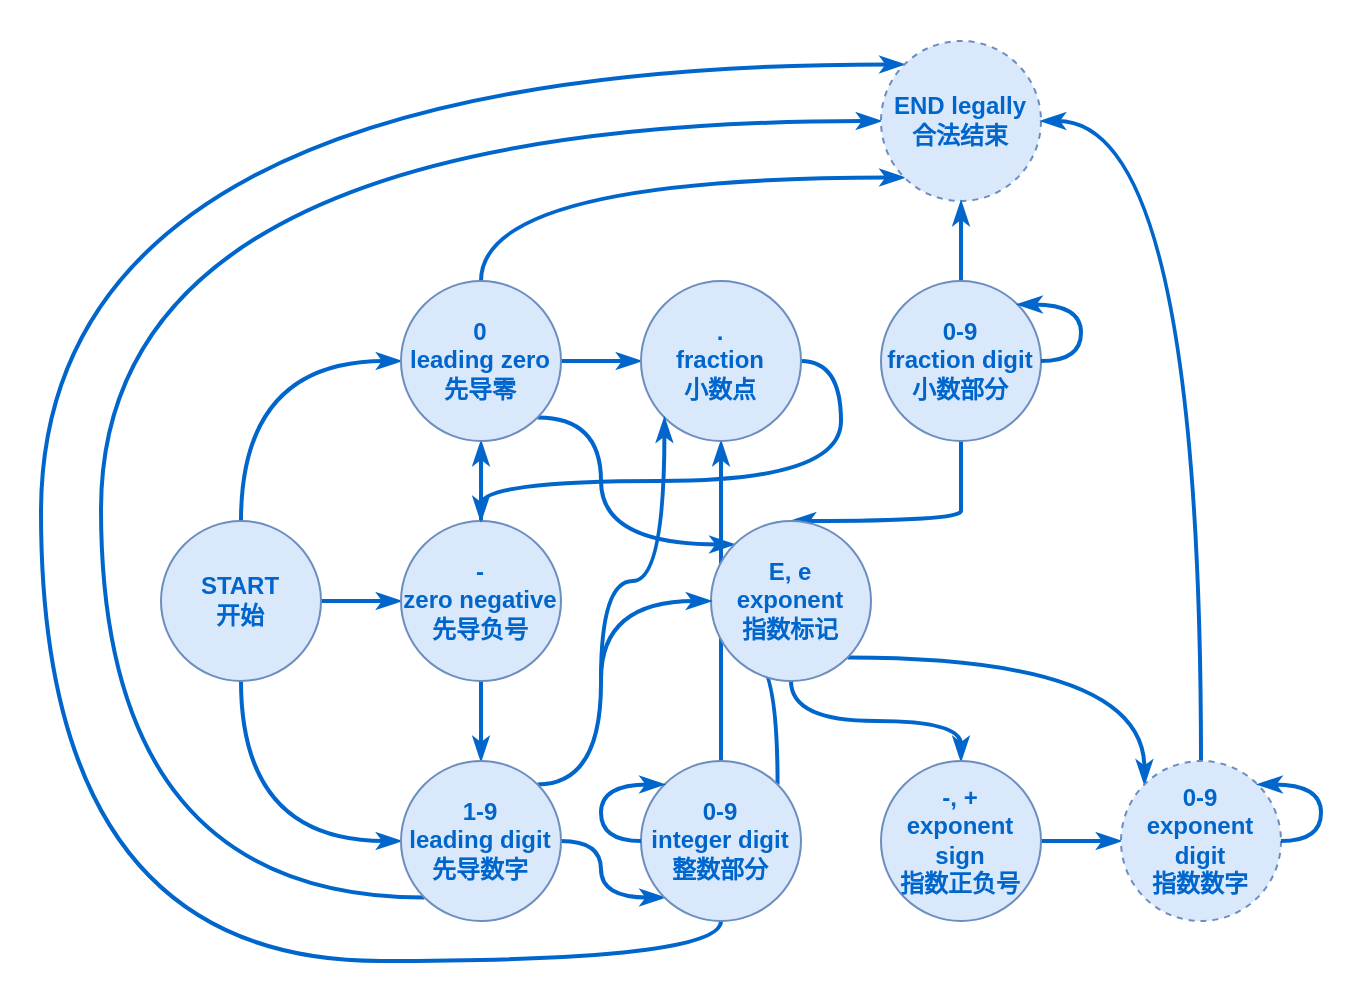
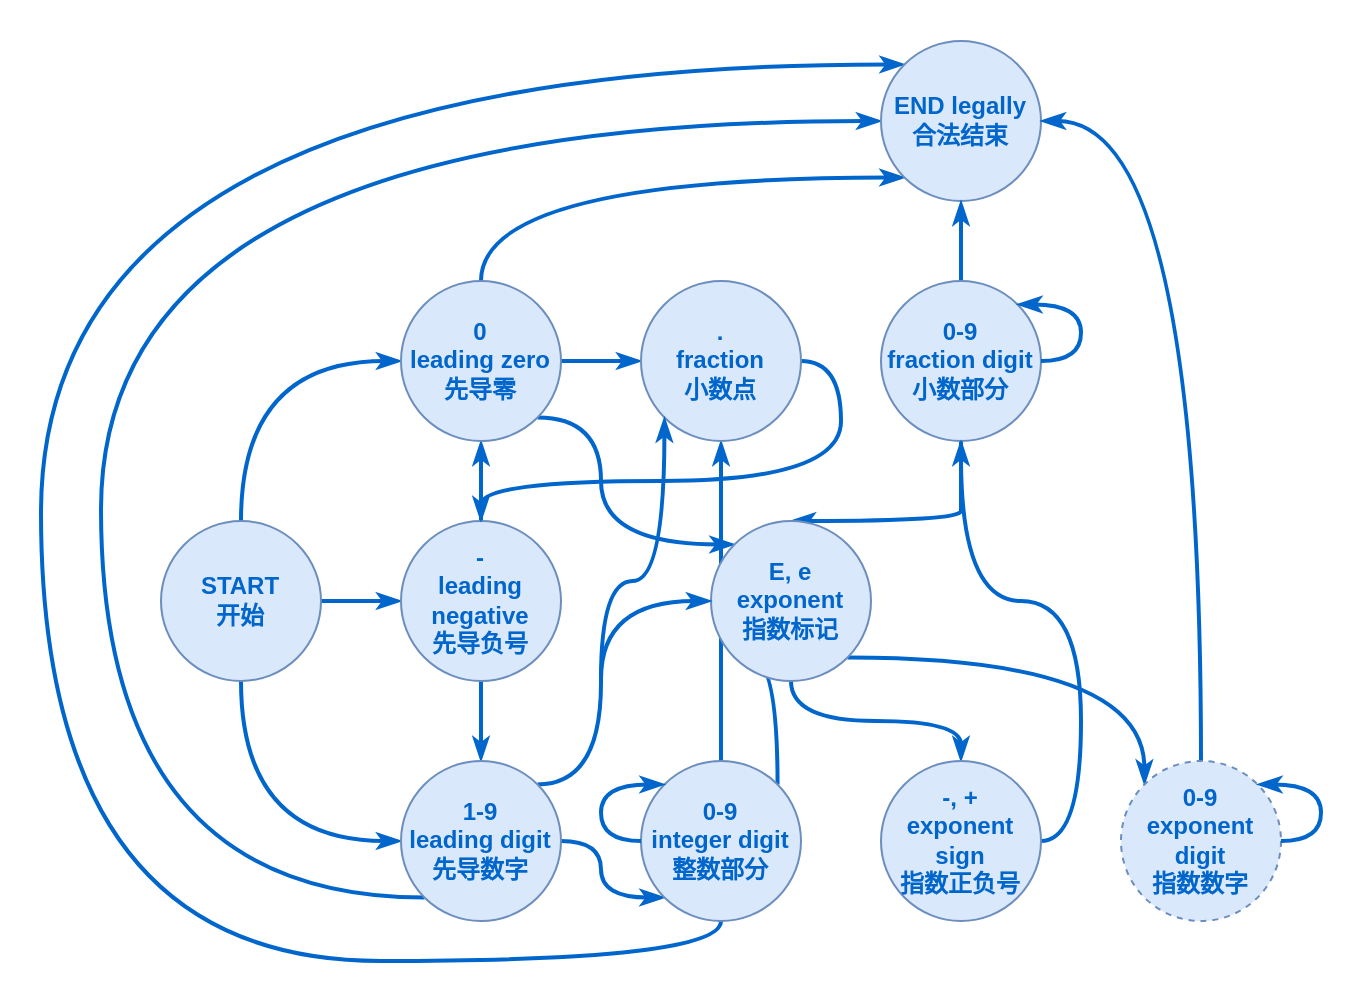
node "END legally 合法结束": style dashed -> solid
node "- zero negative 先导负号": label "- zero negative 先导负号" -> "- leading negative 先导负号"
edge "-, + exponent sign 指数正负号" -> "0-9 exponent digit 指数数字": now "-, + exponent sign 指数正负号" -> "0-9 fraction digit 小数部分"
